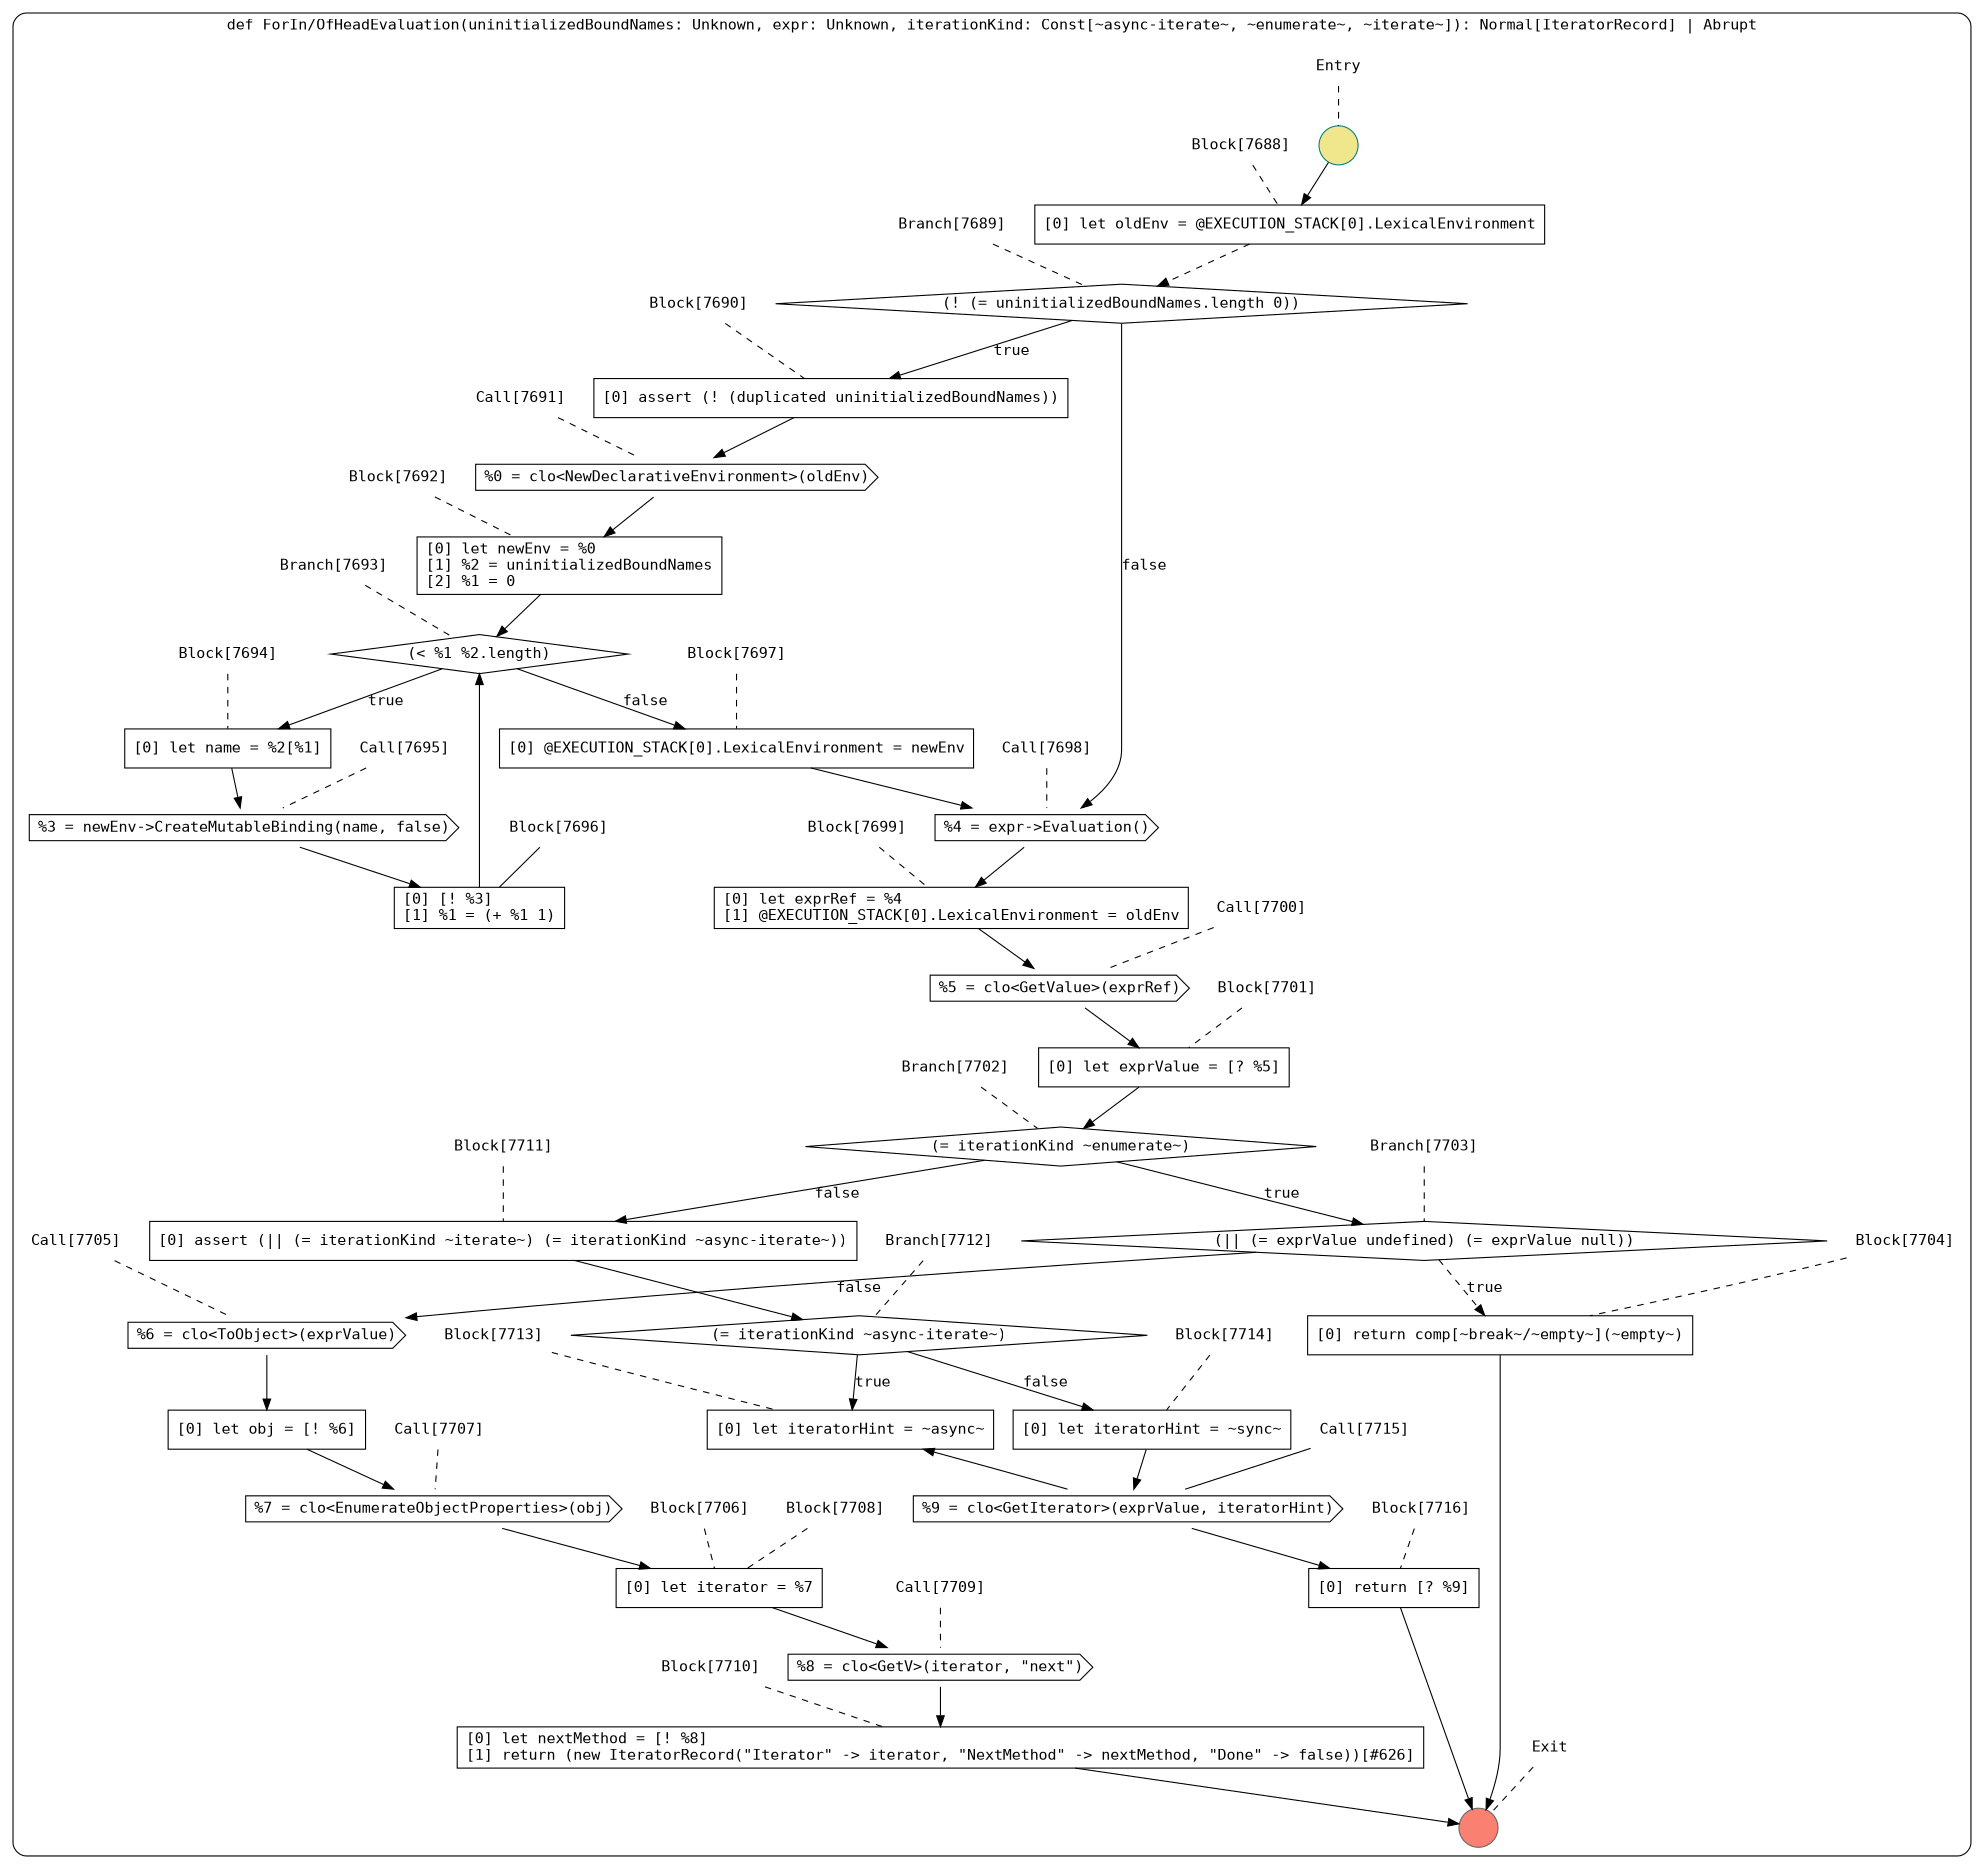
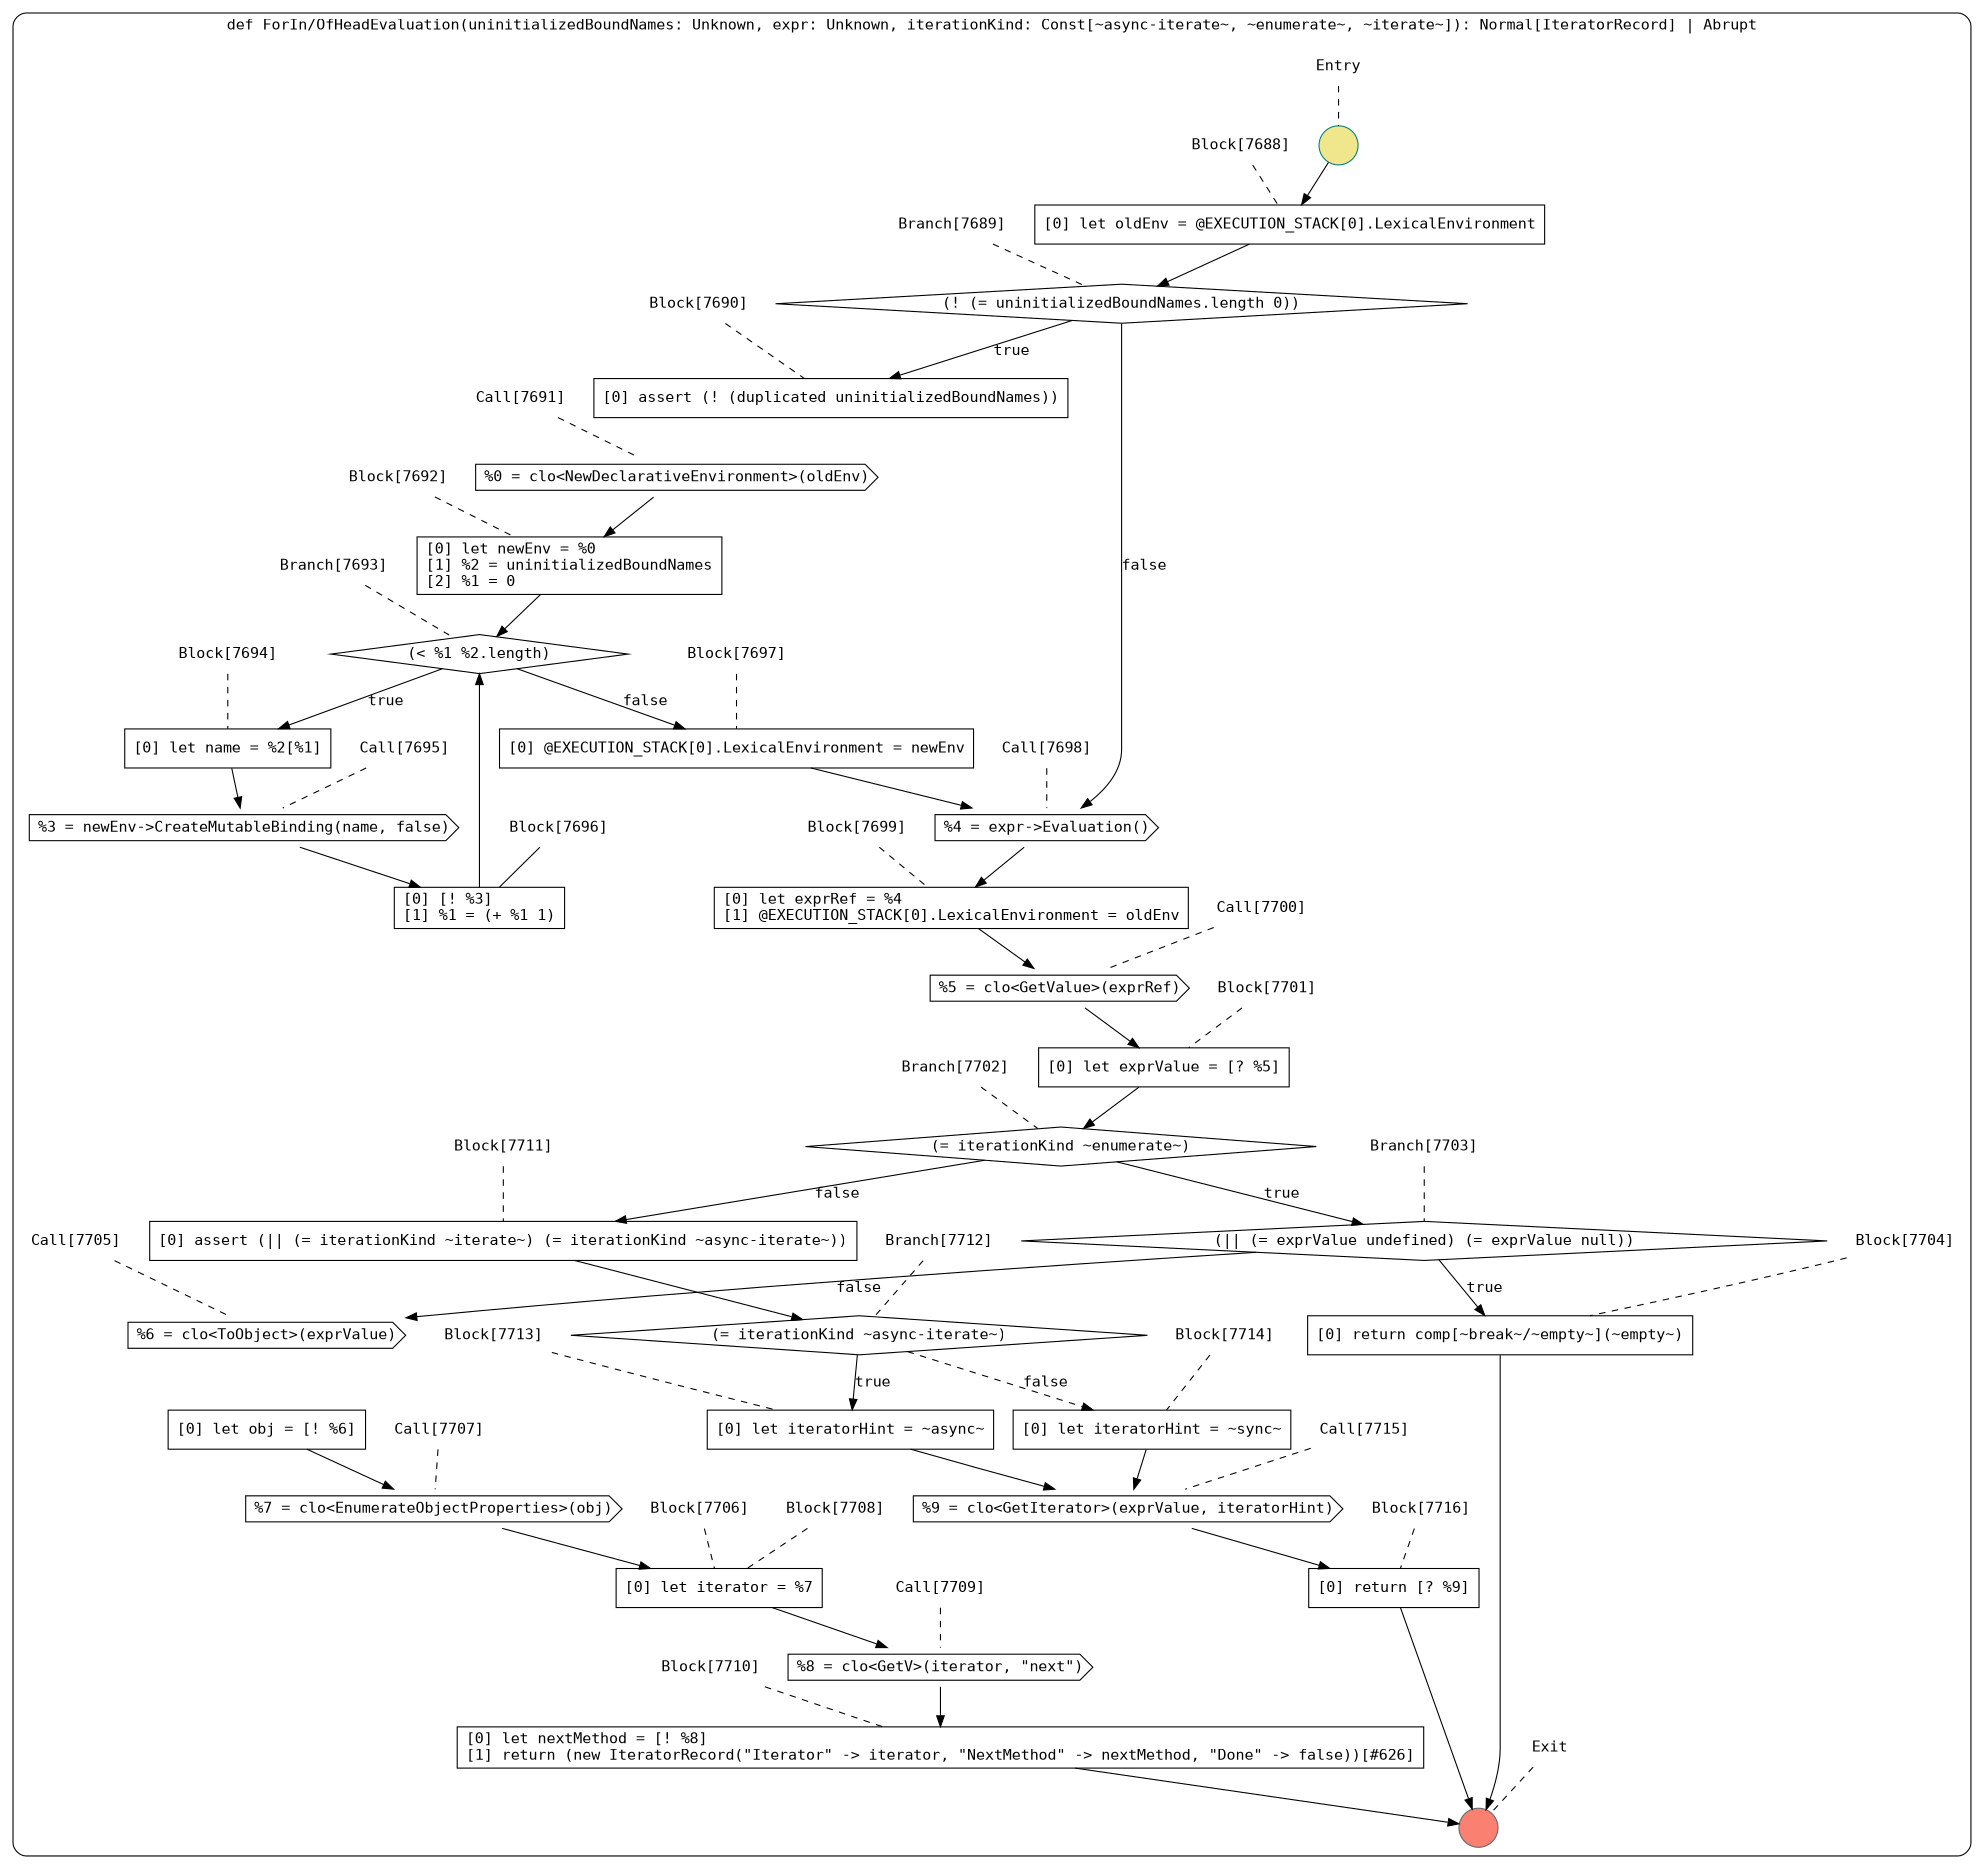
edge "[0] let oldEnv = @EXECUTION_STACK[0].LexicalEnvironment" -> "(! (= uninitializedBoundNames.length 0))": style dashed -> solid
edge "[0] assert (! (duplicated uninitializedBoundNames))" -> "%0 = clo<NewDeclarativeEnvironment>(oldEnv)": removed
edge "(|| (= exprValue undefined) (= exprValue null))" -> "[0] return comp[~break~/~empty~](~empty~)": style dashed -> solid
edge "%6 = clo<ToObject>(exprValue)" -> "[0] let obj = [! %6]": removed
edge "(= iterationKind ~async-iterate~)" -> "[0] let iteratorHint = ~sync~": style solid -> dashed
edge "Call[7715]" -- "%9 = clo<GetIterator>(exprValue, iteratorHint)": style solid -> dashed
edge "%9 = clo<GetIterator>(exprValue, iteratorHint)" -> "[0] let iteratorHint = ~async~": reversed
